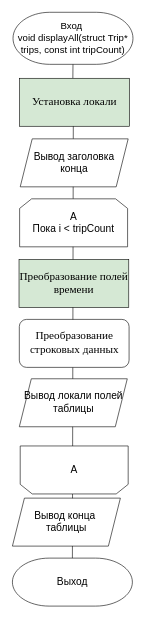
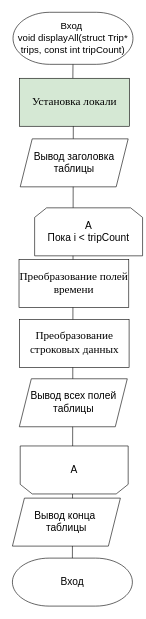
node "Вывод заголовка конца": label "Вывод заголовка конца" -> "Вывод заголовка таблицы"
node "A Пока i < tripCount": moved (74, 223) -> (89, 232)
node "Преобразование полей времени": fillcolor #d5e8d4 -> #ffffff
node "Преобразование строковых данных": shape rounded rectangle -> rectangle
node "Вывод локали полей таблицы": label "Вывод локали полей таблицы" -> "Вывод всех полей таблицы"
node "Выход": label "Выход" -> "Вход"
